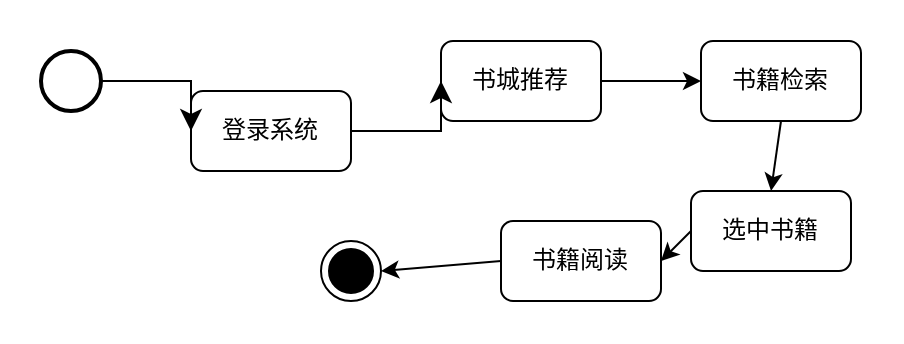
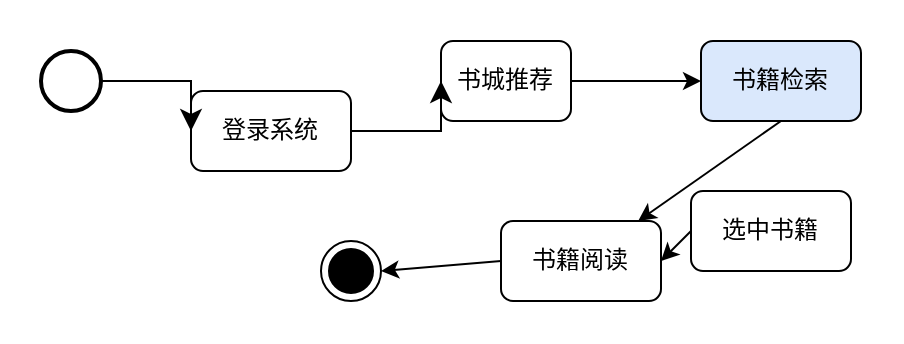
node "书城推荐": size 160x80 -> 130x80
node "书籍检索": fillcolor #ffffff -> #dae8fc
edge "书籍检索" -> "选中书籍": now "书籍检索" -> "书籍阅读"
